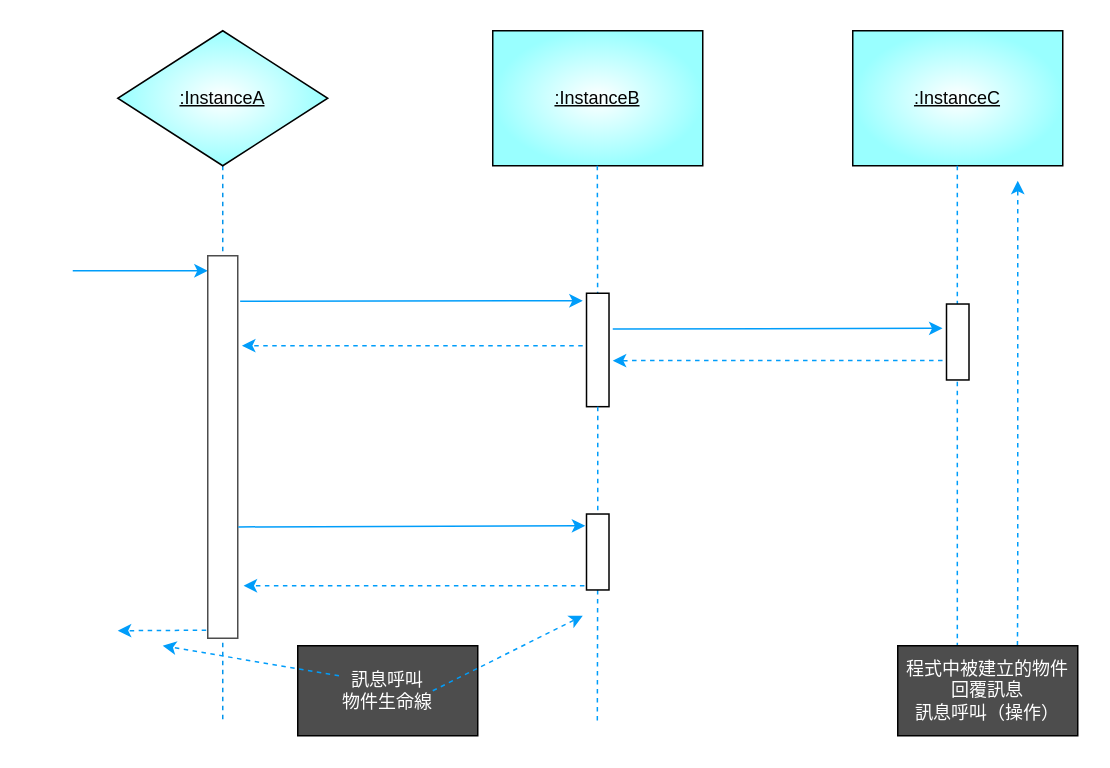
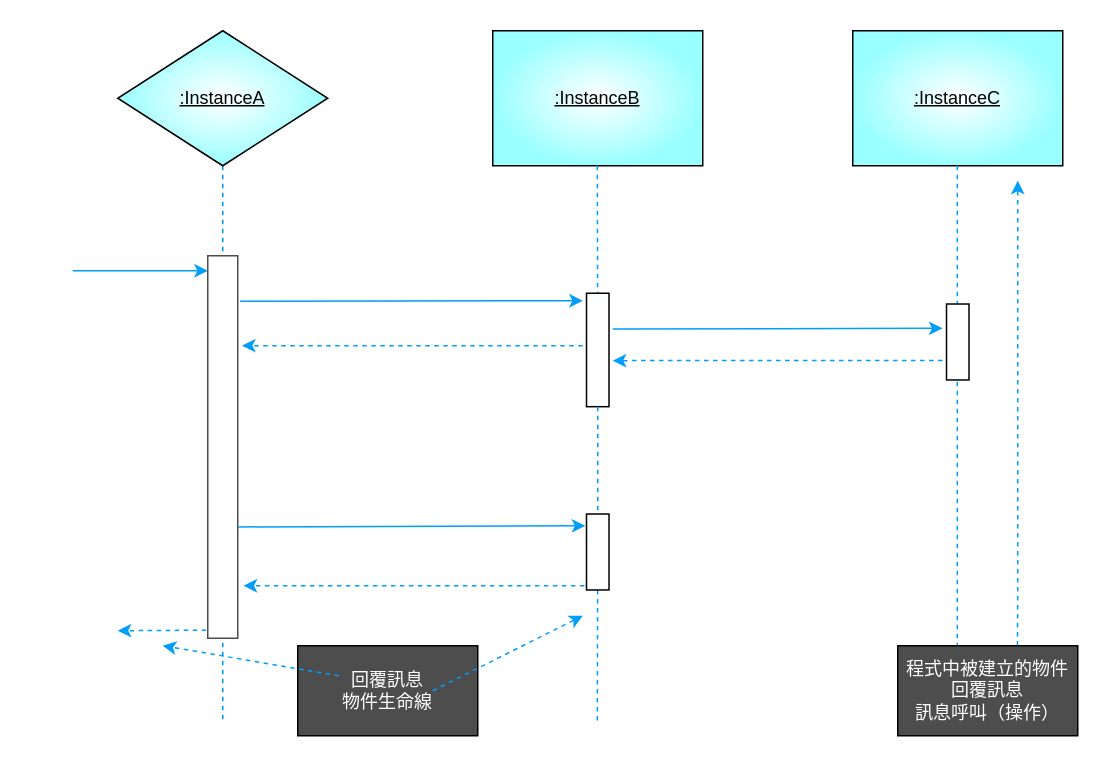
node "訊息呼叫 物件生命線": label "訊息呼叫 物件生命線" -> "回覆訊息 物件生命線"
